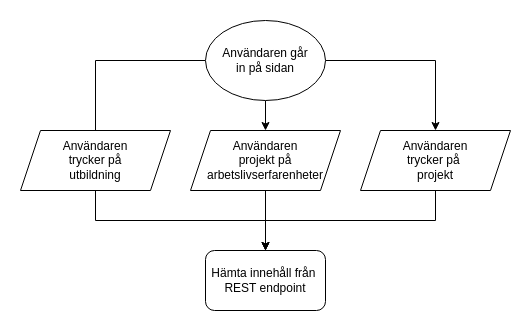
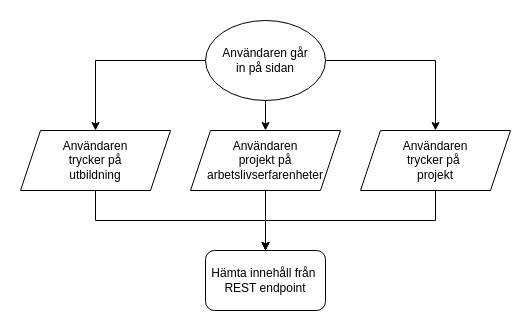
edge "Användaren går in på sidan" -- "Användaren trycker på utbildning": arrowhead none -> classic
